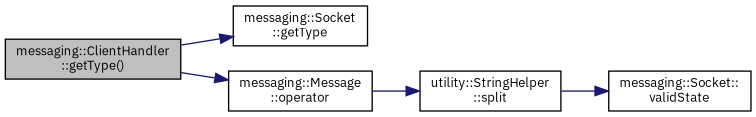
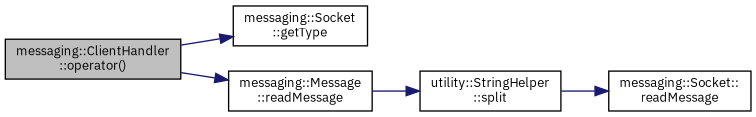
node "messaging::ClientHandler ::getType()": label "messaging::ClientHandler ::getType()" -> "messaging::ClientHandler ::operator()"
node "messaging::Message ::operator": label "messaging::Message ::operator" -> "messaging::Message ::readMessage"
node "messaging::Socket:: validState": label "messaging::Socket:: validState" -> "messaging::Socket:: readMessage"
